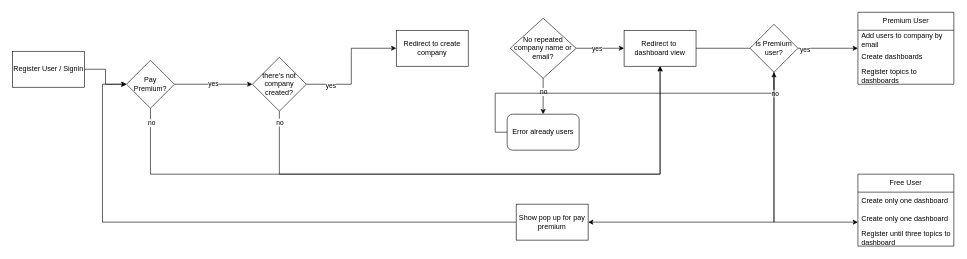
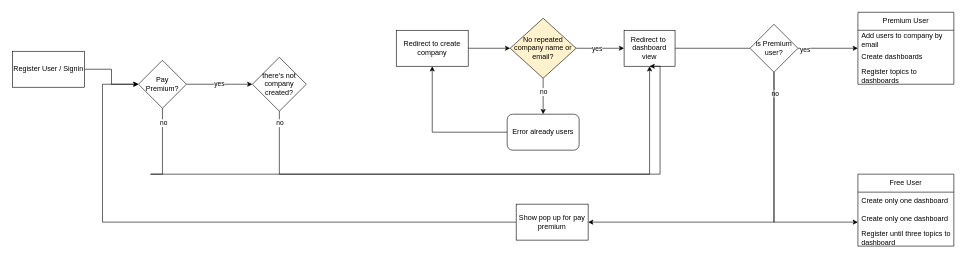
edge "Redirect to create company" -> "No repeated company name or email?": added
node "No repeated company name or email?": fillcolor #ffffff -> #fff2cc
node "Redirect to dashboard view": size 72x36 -> 51x36
node "Pay Premium?": moved (150, 84) -> (162, 84)
edge "there's not company created?" -> "Redirect to create company": removed, label "yes"
edge "Error already users" -> "is Premium user?": now "Error already users" -> "Redirect to create company"
